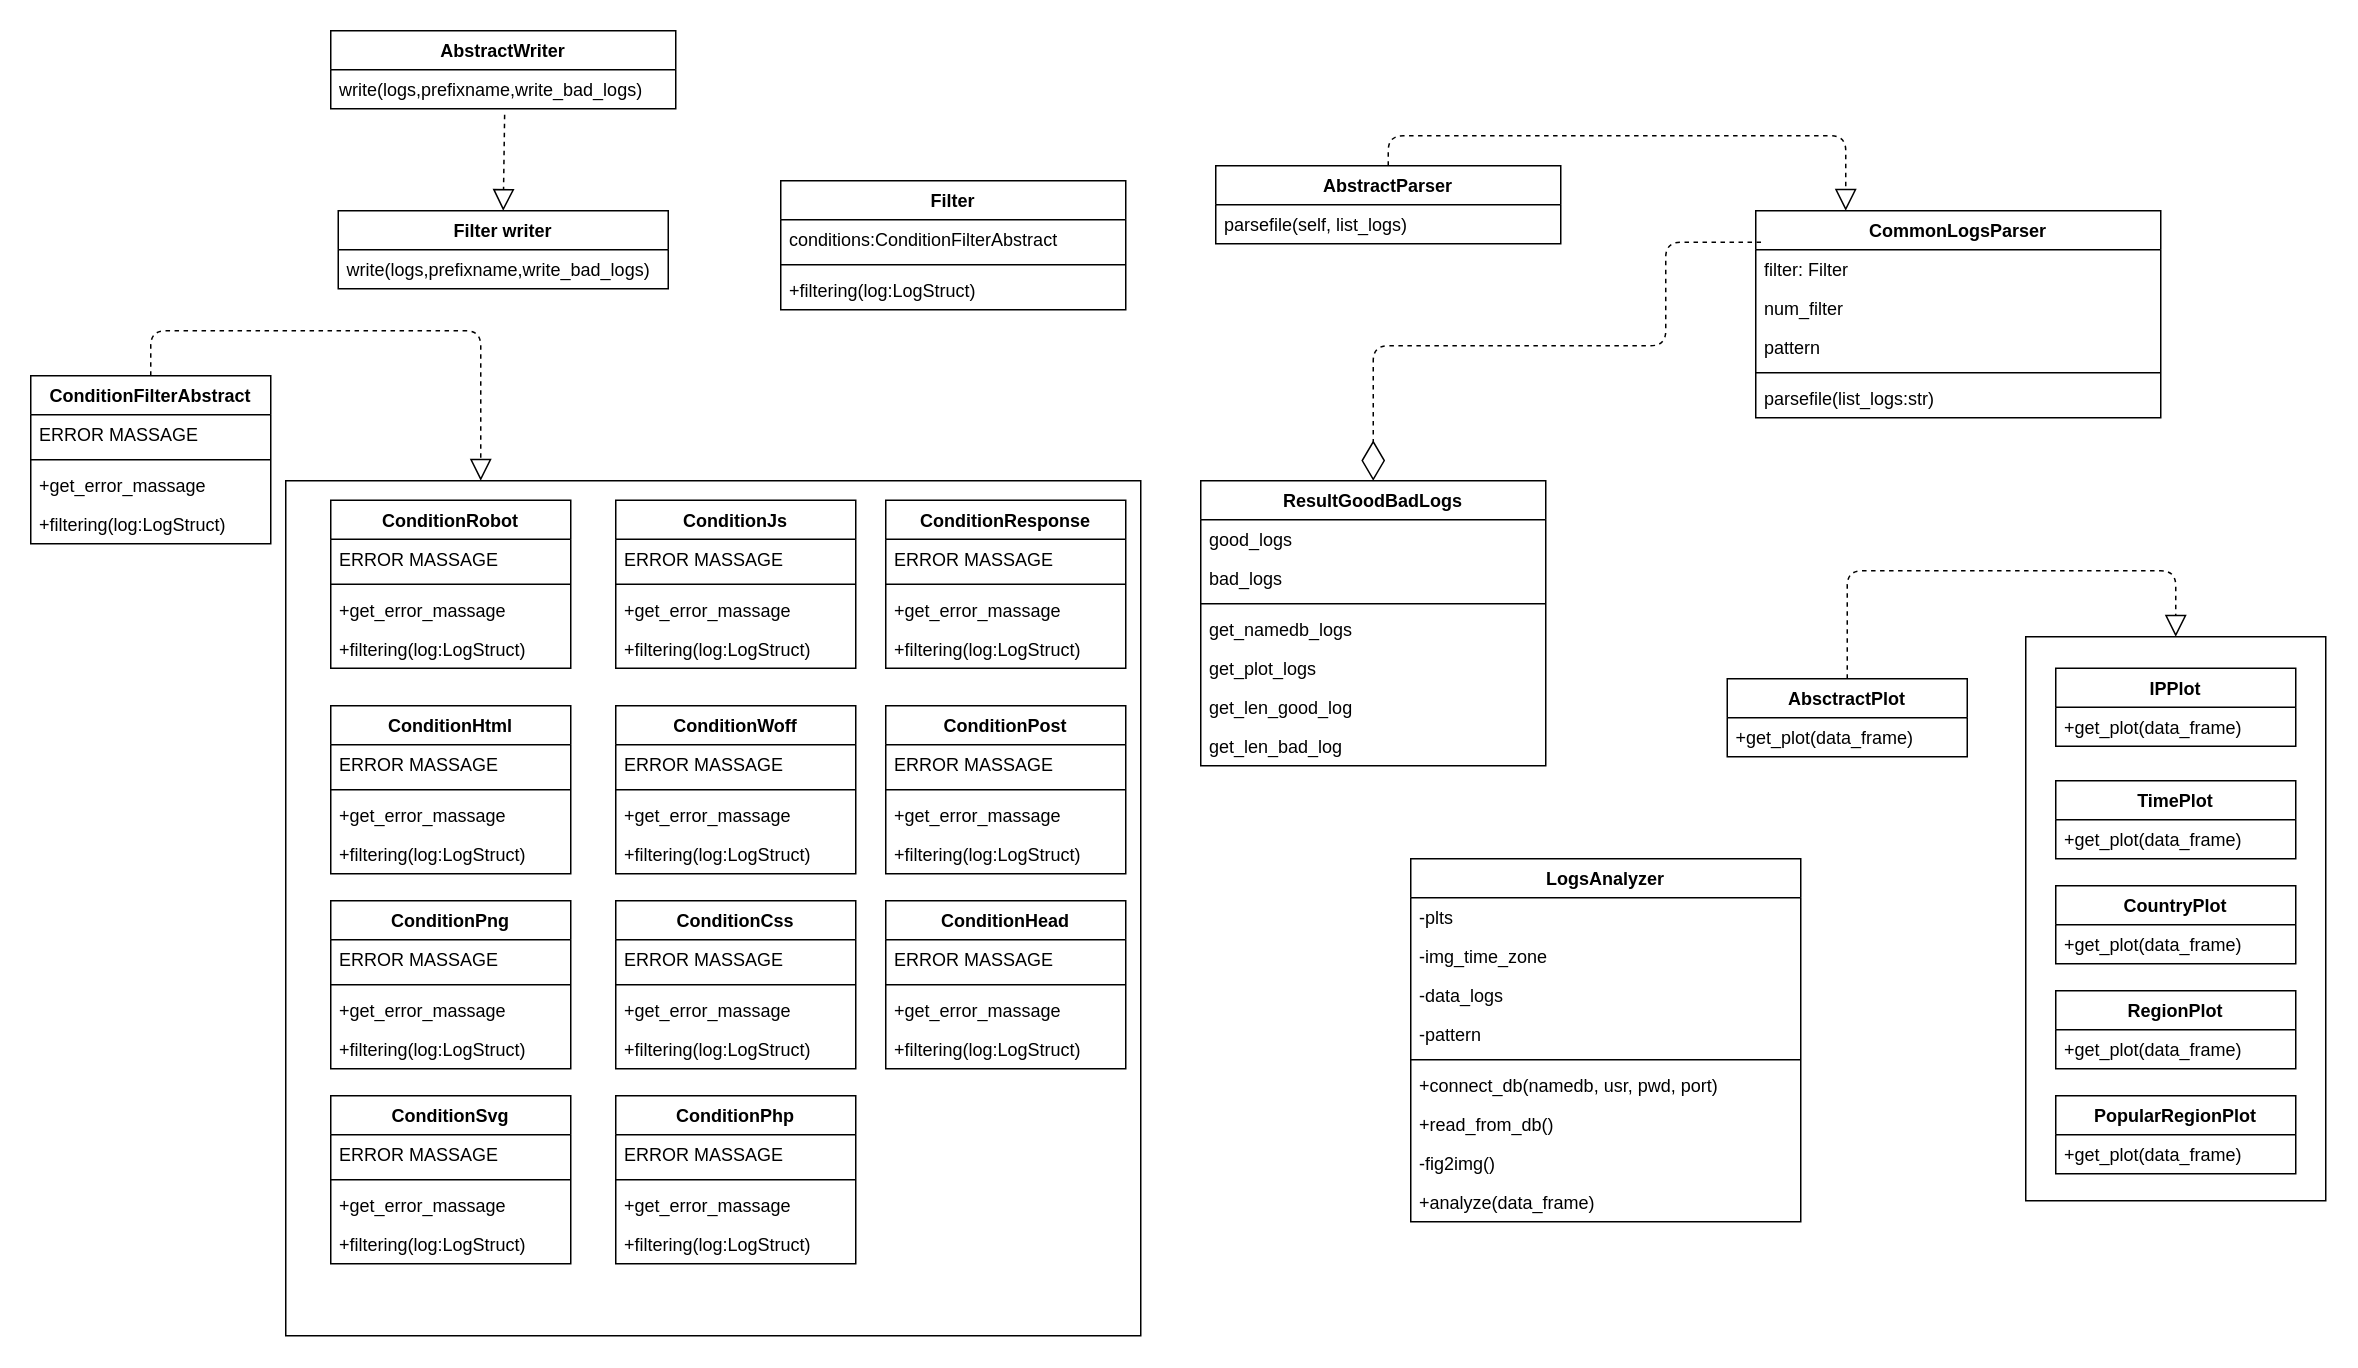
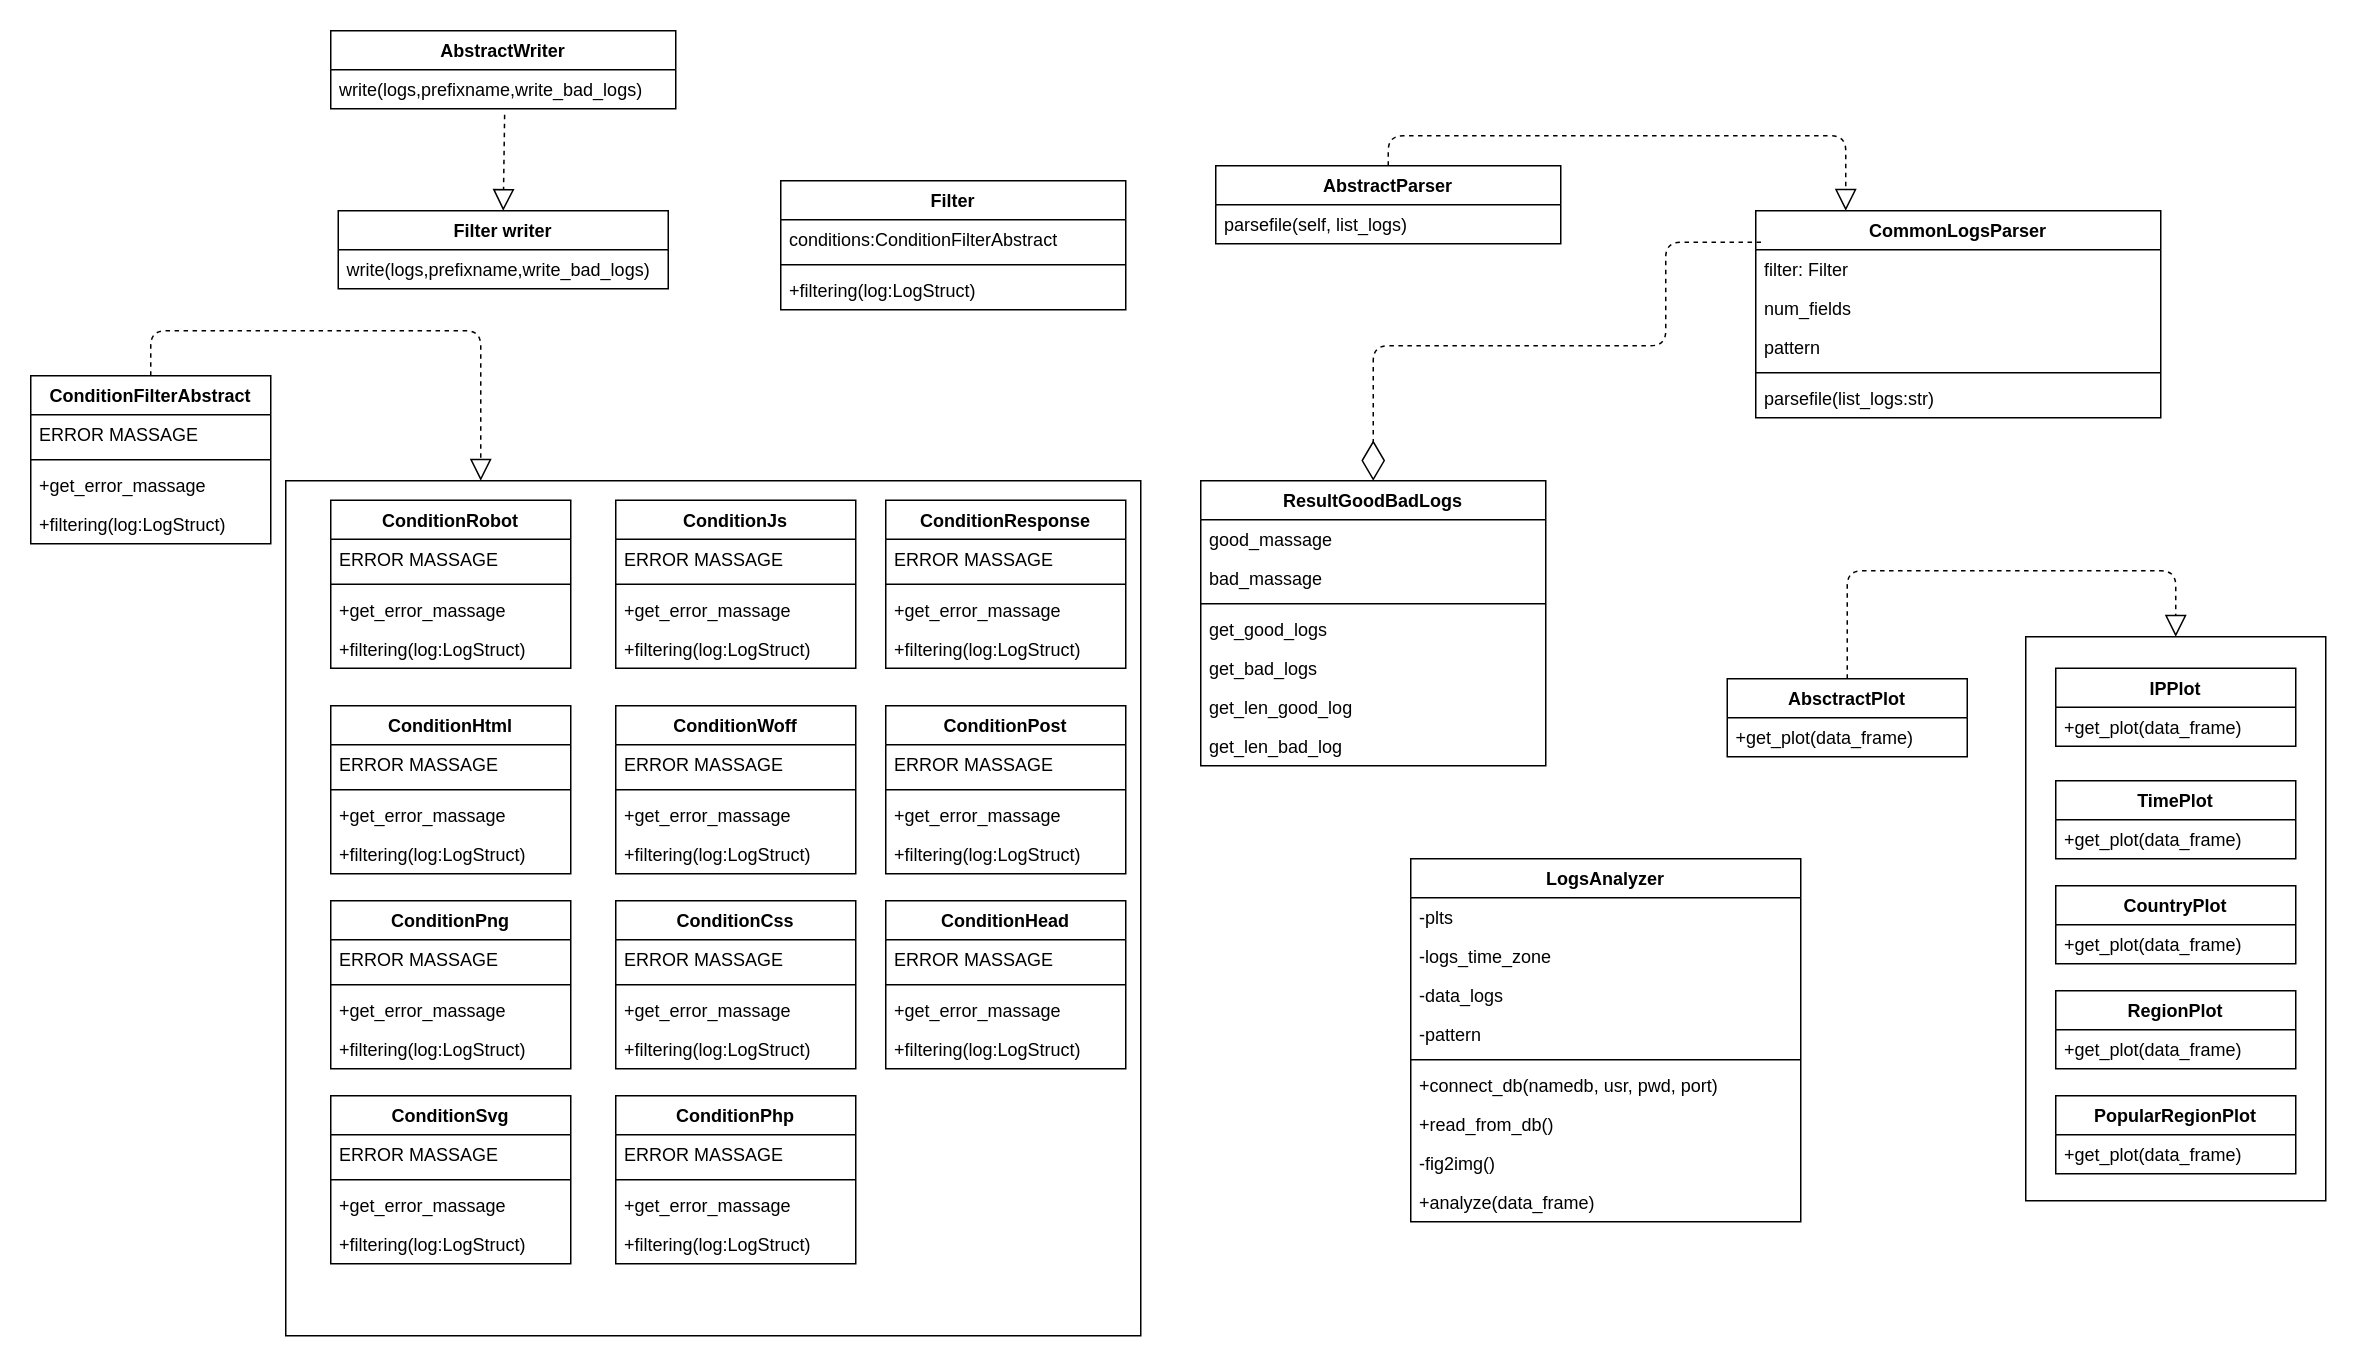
node "num_filter": label "num_filter" -> "num_fields"
node "good_logs": label "good_logs" -> "good_massage"
node "bad_logs": label "bad_logs" -> "bad_massage"
node "get_namedb_logs": label "get_namedb_logs" -> "get_good_logs"
node "get_plot_logs": label "get_plot_logs" -> "get_bad_logs"
node "-img_time_zone": label "-img_time_zone" -> "-logs_time_zone"
